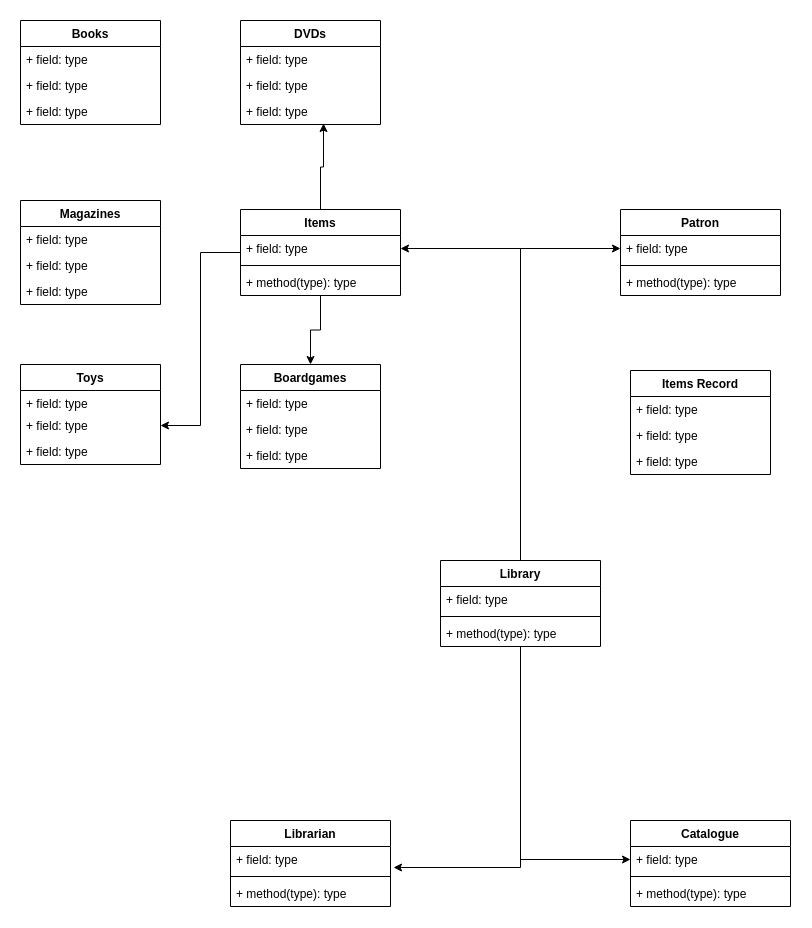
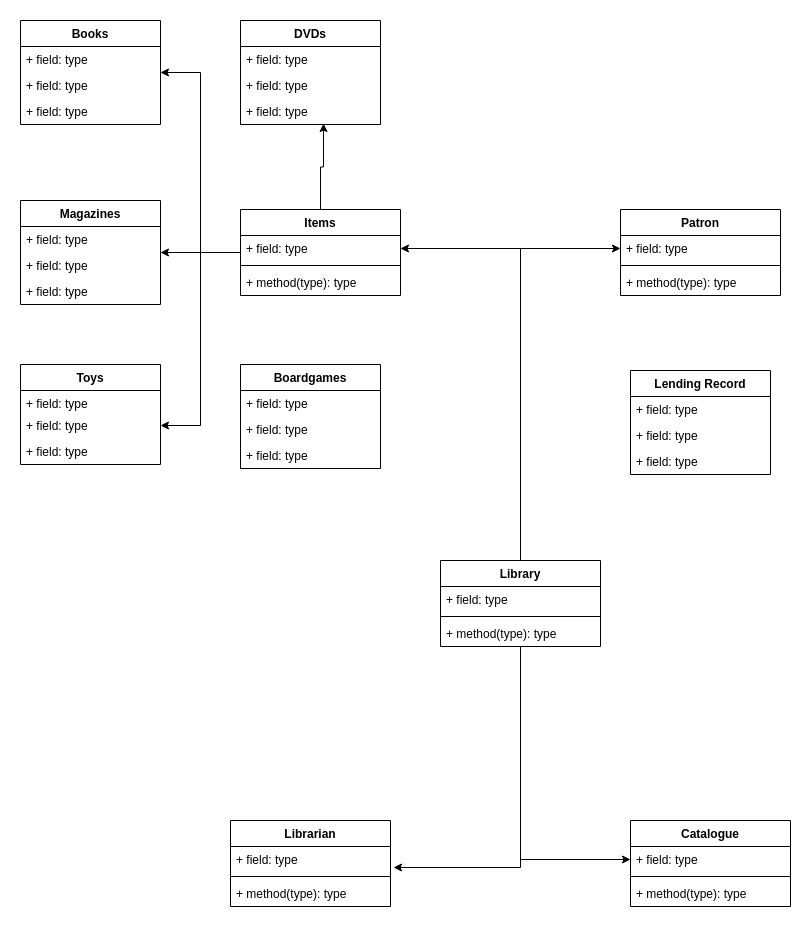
edge "Items" -> "Books": added
edge "Items" -> "Magazines": added
edge "Items" -> "Boardgames": removed
node "Items Record": label "Items Record" -> "Lending Record"
